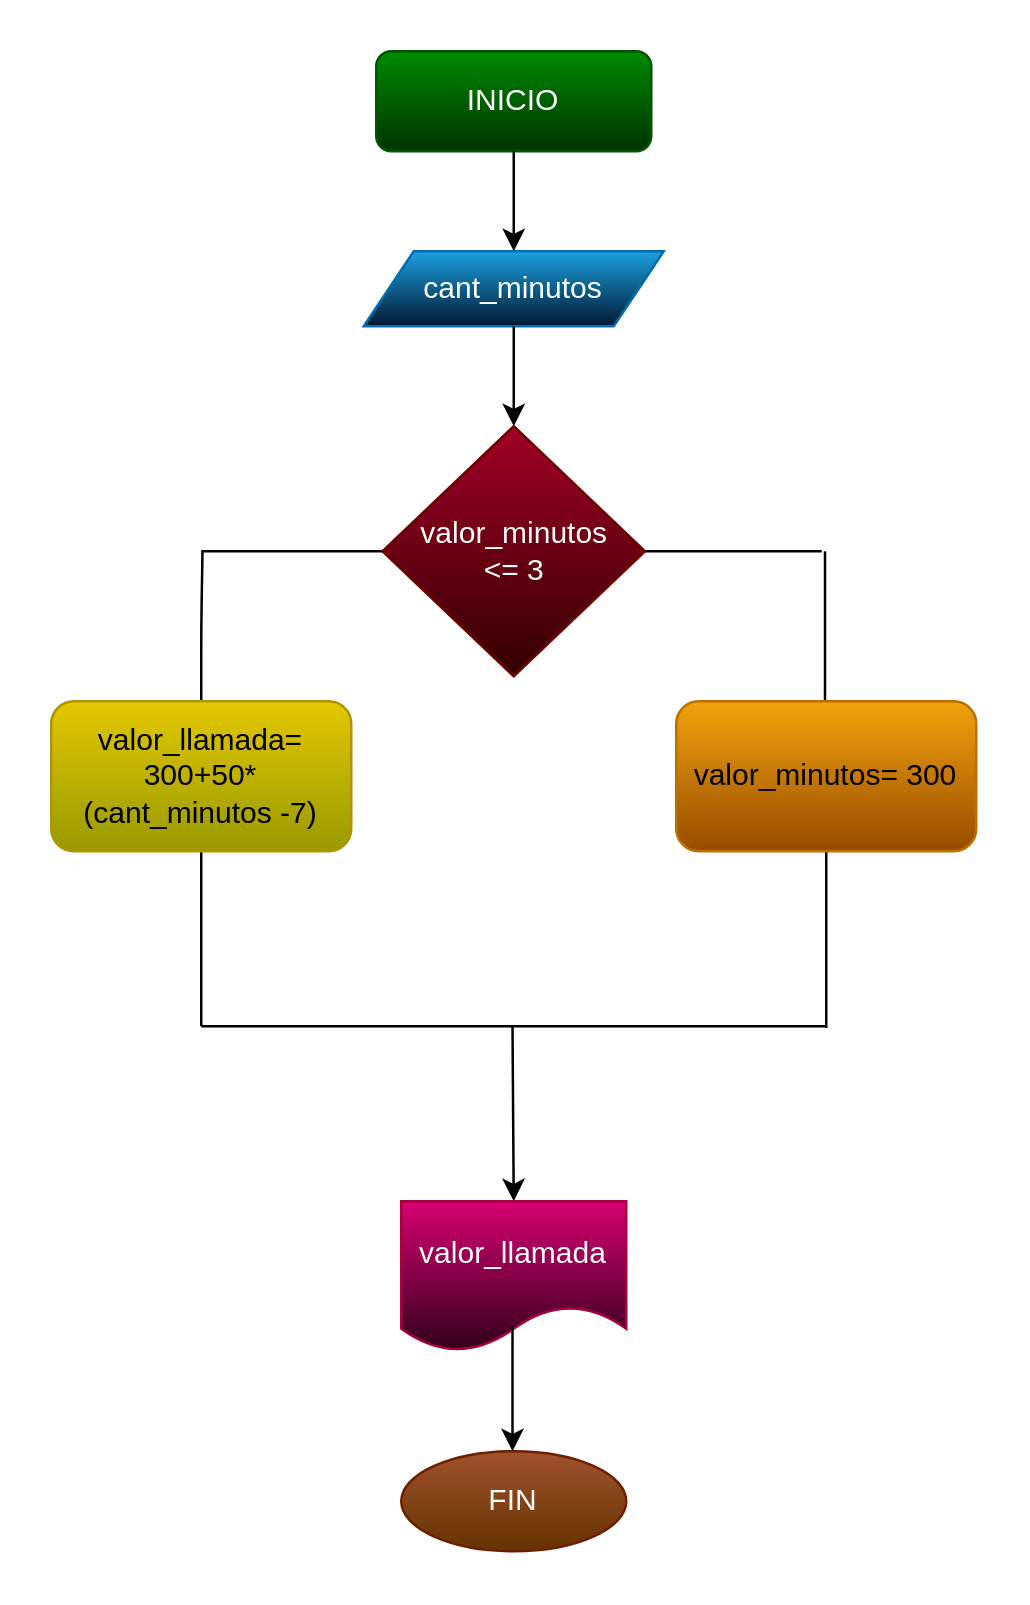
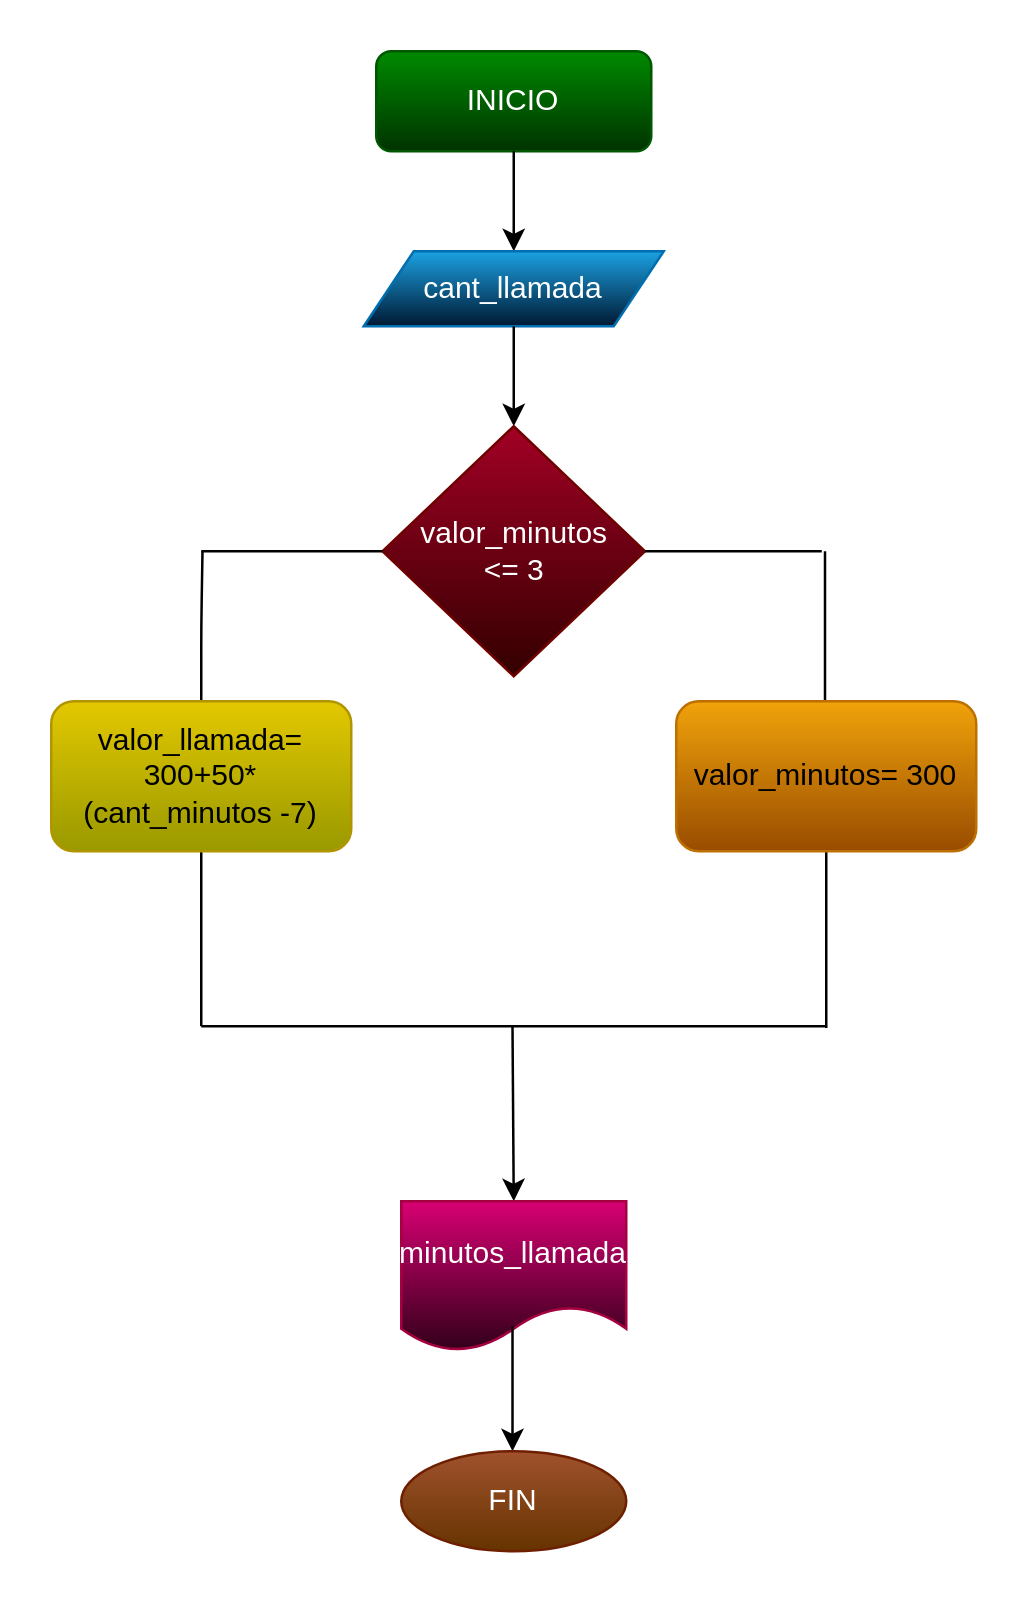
node "cant_minutos": label "cant_minutos" -> "cant_llamada"
node "valor_llamada": label "valor_llamada" -> "minutos_llamada"
